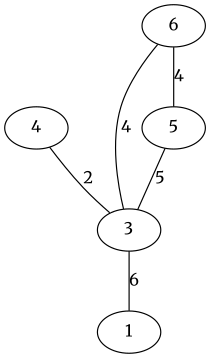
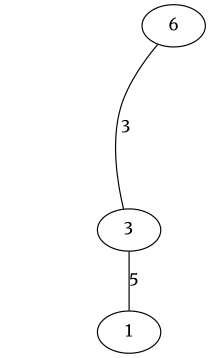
node "4": removed
edge "6" -- "3": label "4" -> "3"
node "5": removed
edge "3" -- "1": label "6" -> "5"
